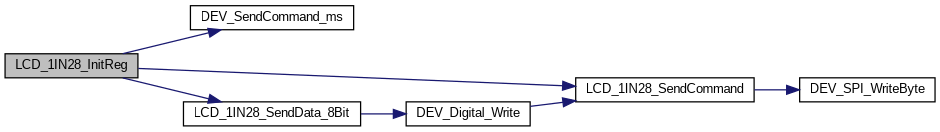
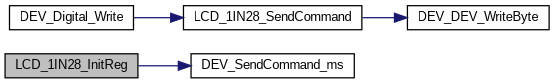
edge "LCD_1IN28_InitReg" -> "LCD_1IN28_SendCommand": removed
node "DEV_SPI_WriteByte": label "DEV_SPI_WriteByte" -> "DEV_DEV_WriteByte"
node "LCD_1IN28_SendData_8Bit": removed
